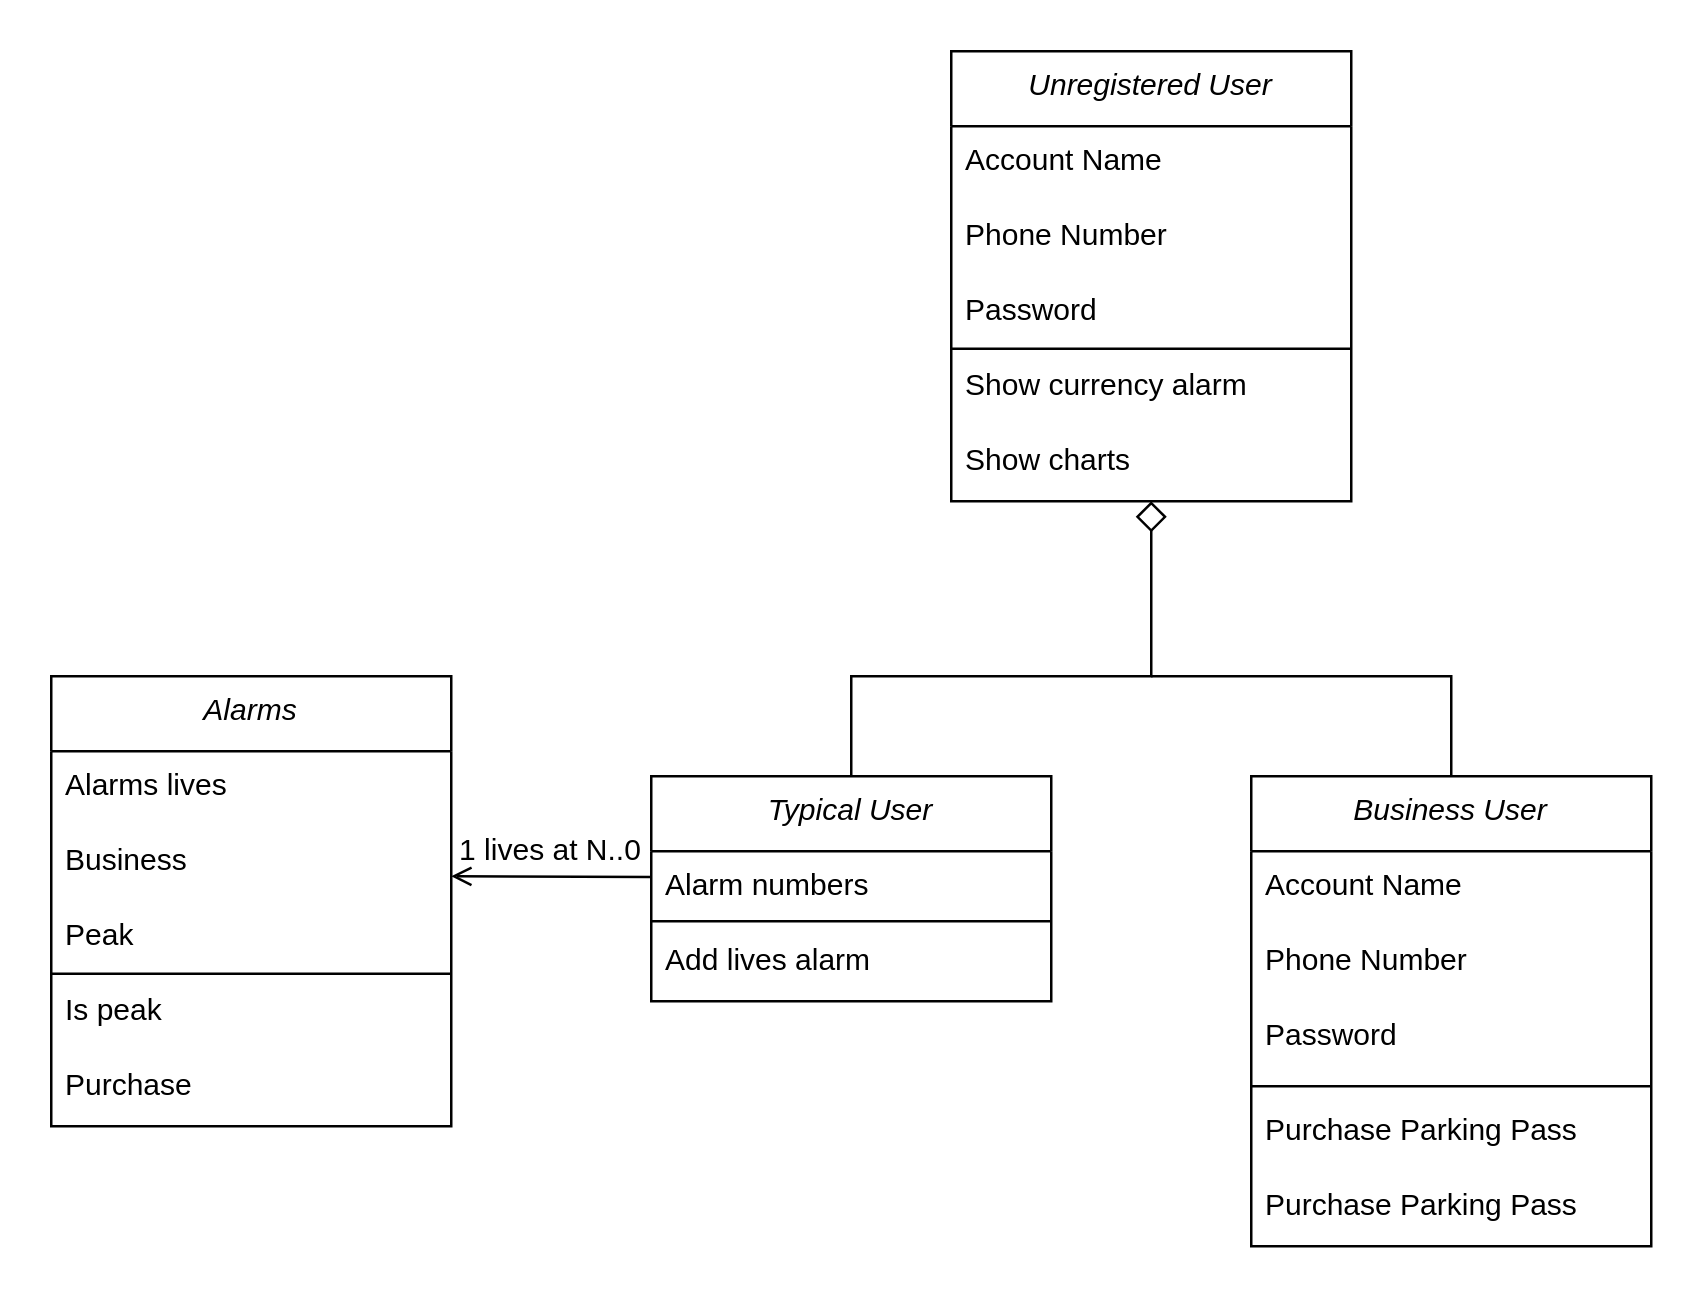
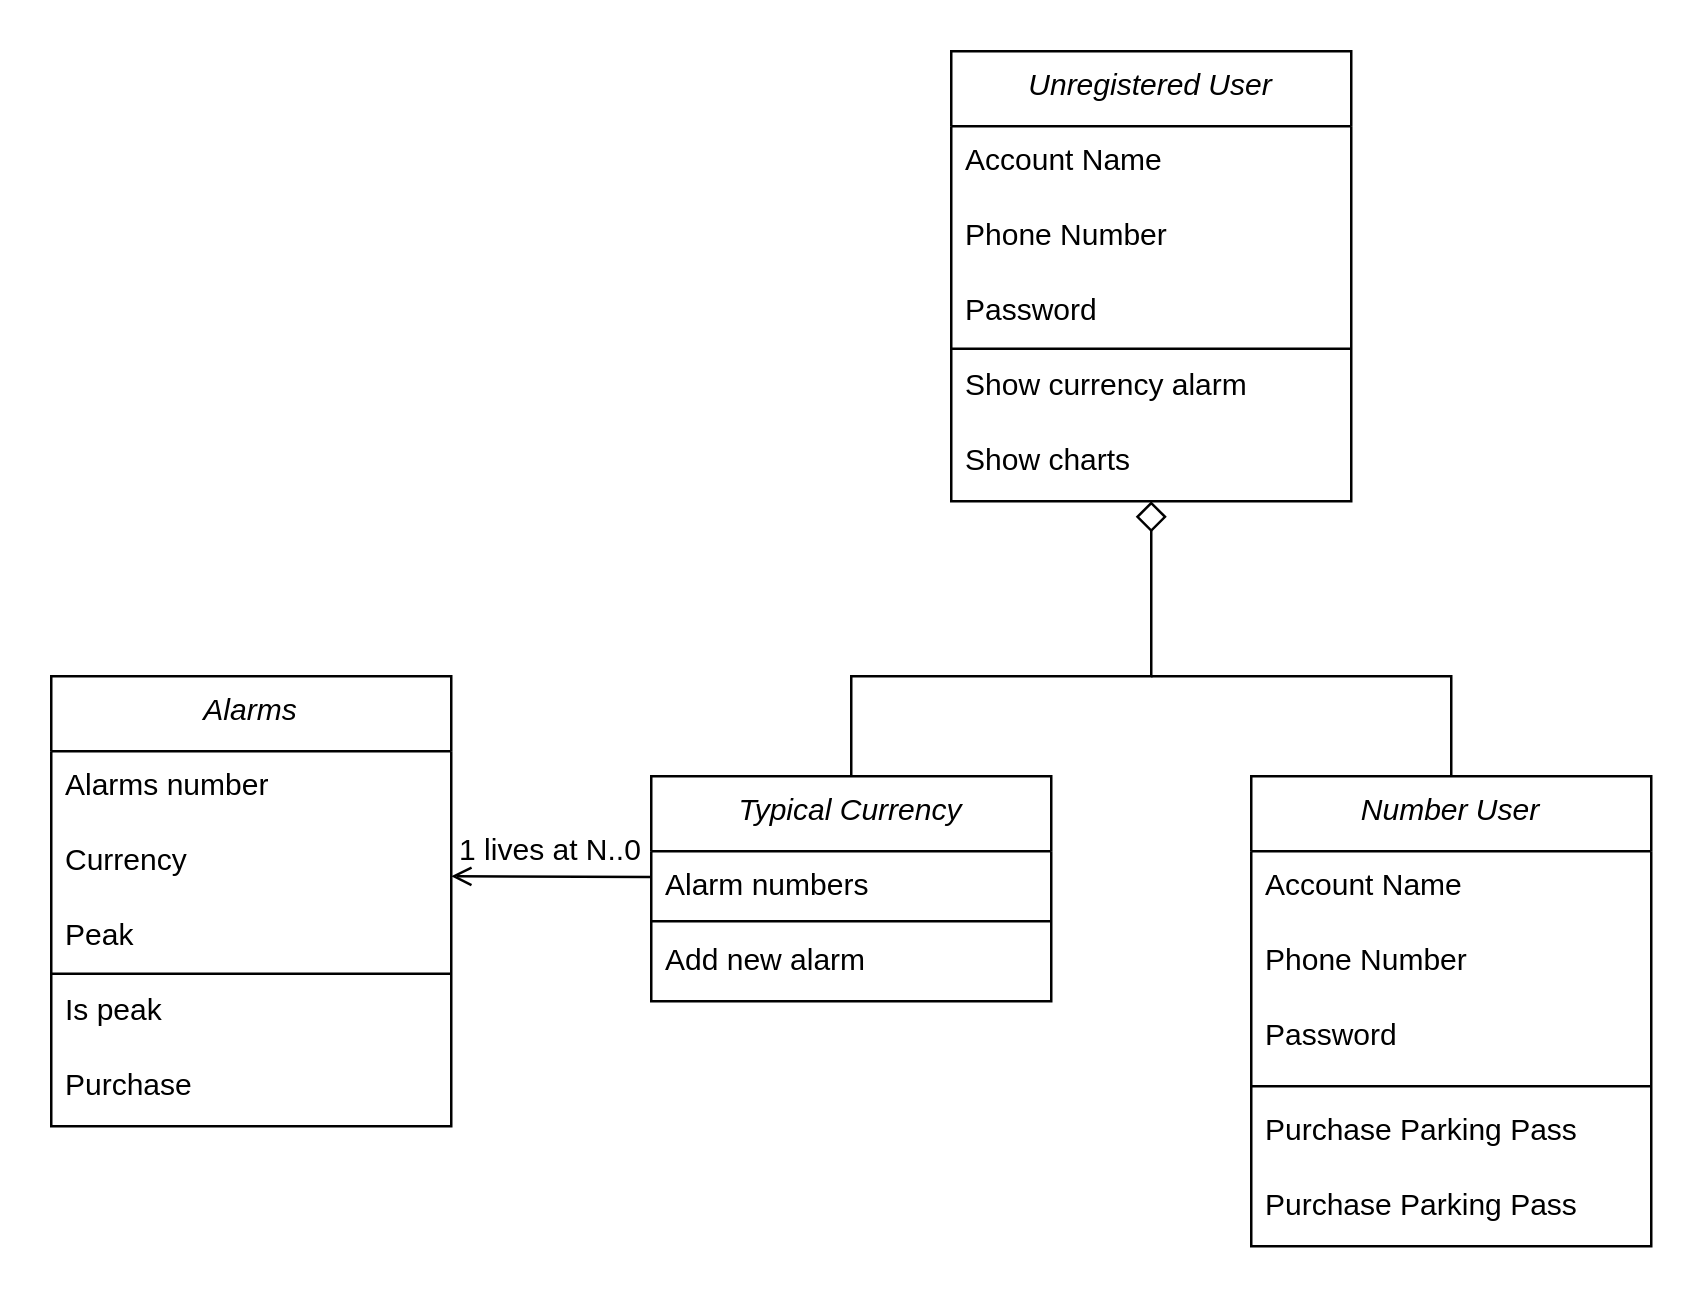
node "Alarms lives": label "Alarms lives" -> "Alarms number"
node "Typical User": label "Typical User" -> "Typical Currency"
node "Business User": label "Business User" -> "Number User"
node "Business": label "Business" -> "Currency"
node "Add lives alarm": label "Add lives alarm" -> "Add new alarm"
